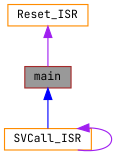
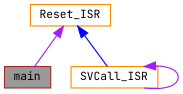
edge "SVCall_ISR" -> "main": now "SVCall_ISR" -> "Reset_ISR"
